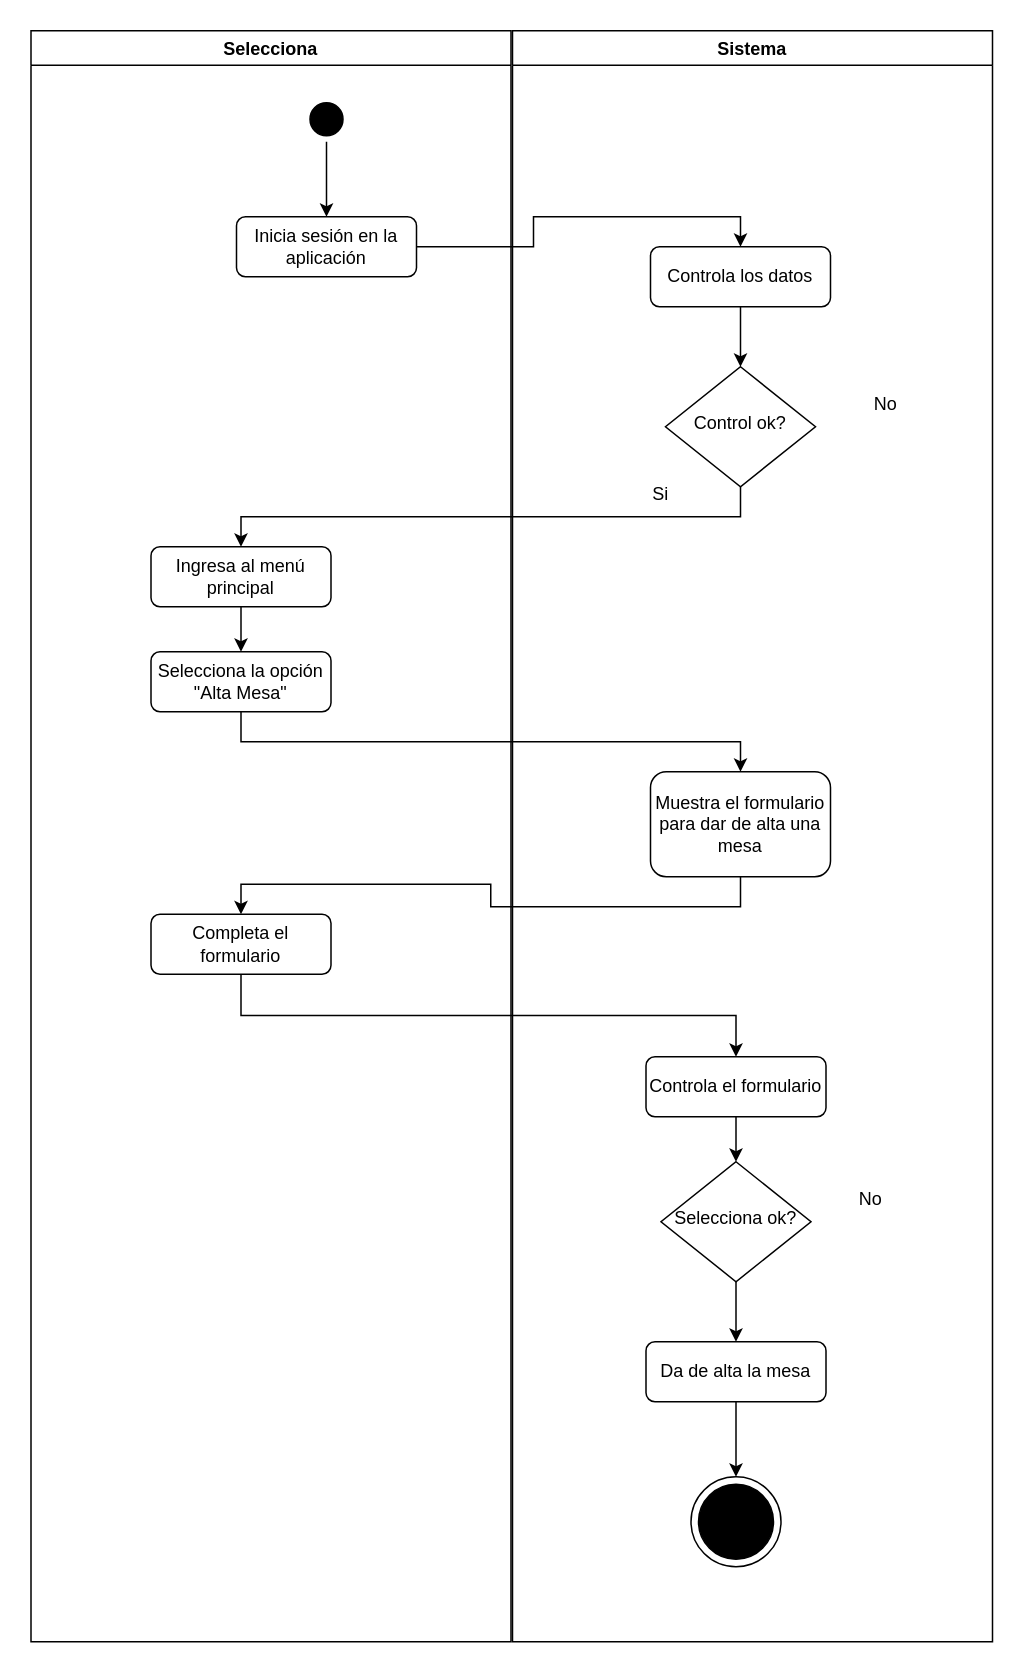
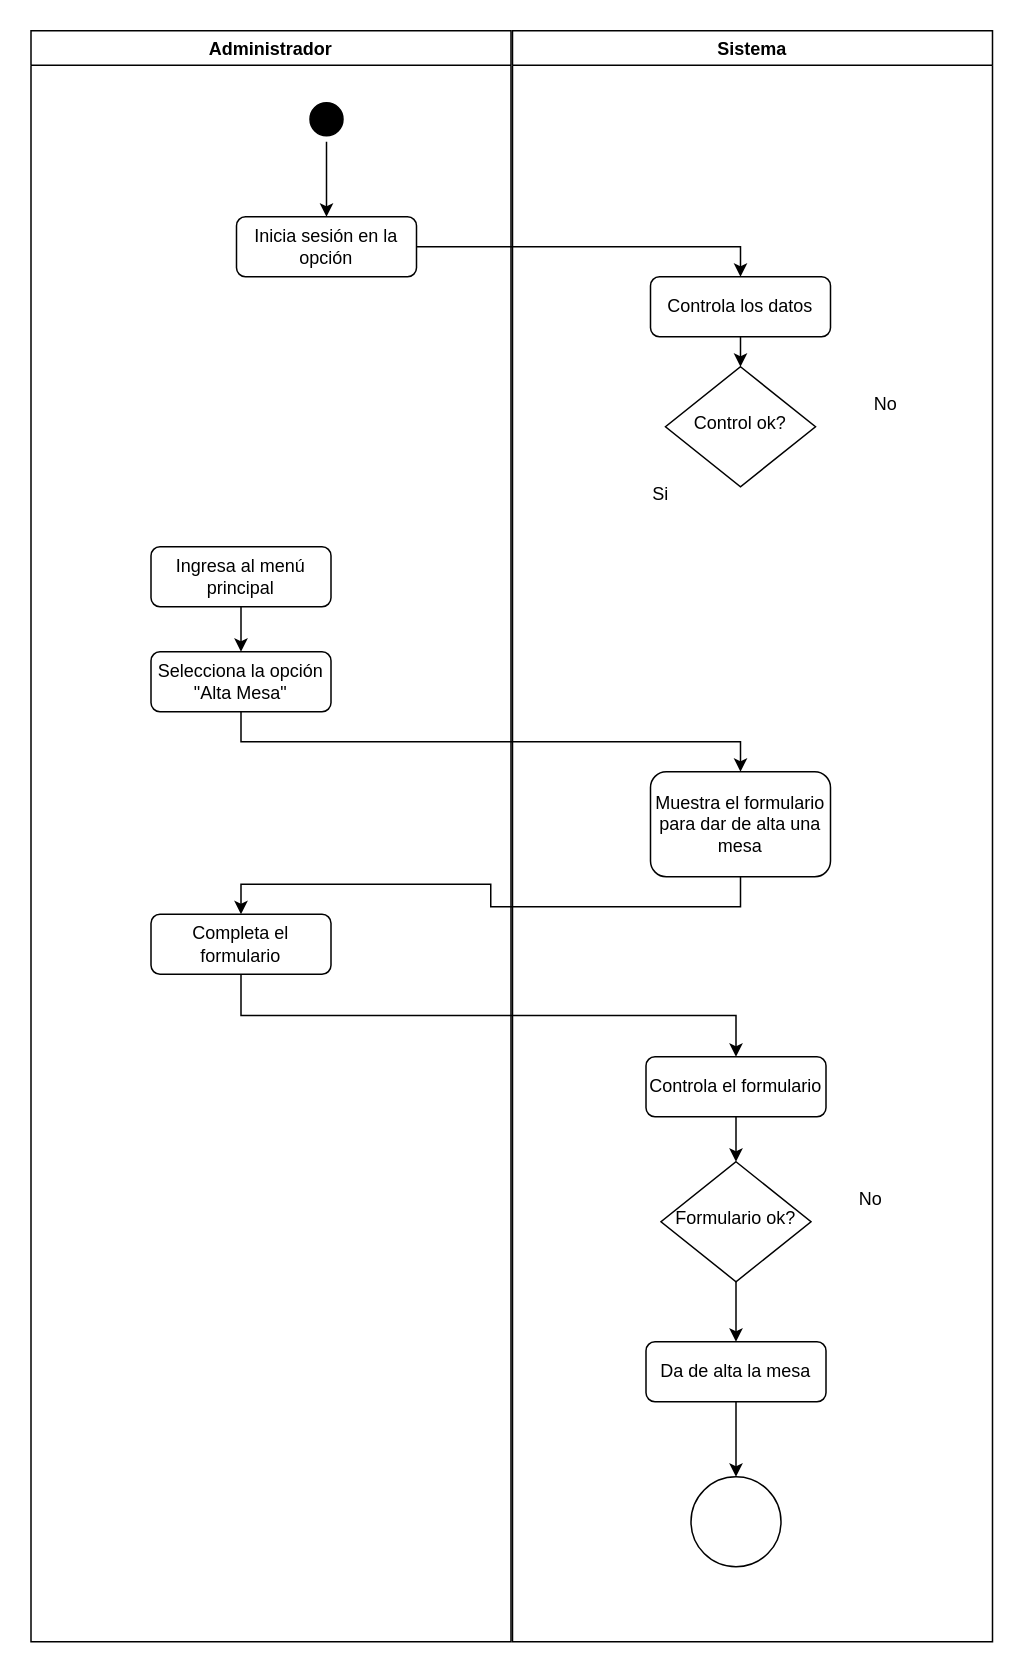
node "Selecciona": label "Selecciona" -> "Administrador"
node "Inicia sesión en la aplicación": label "Inicia sesión en la aplicación" -> "Inicia sesión en la opción"
node "Controla los datos": moved (740, 277) -> (740, 307)
edge "Control ok?" -> "Ingresa al menú principal": removed
node "Selecciona ok?": label "Selecciona ok?" -> "Formulario ok?"
node "Fin": removed
